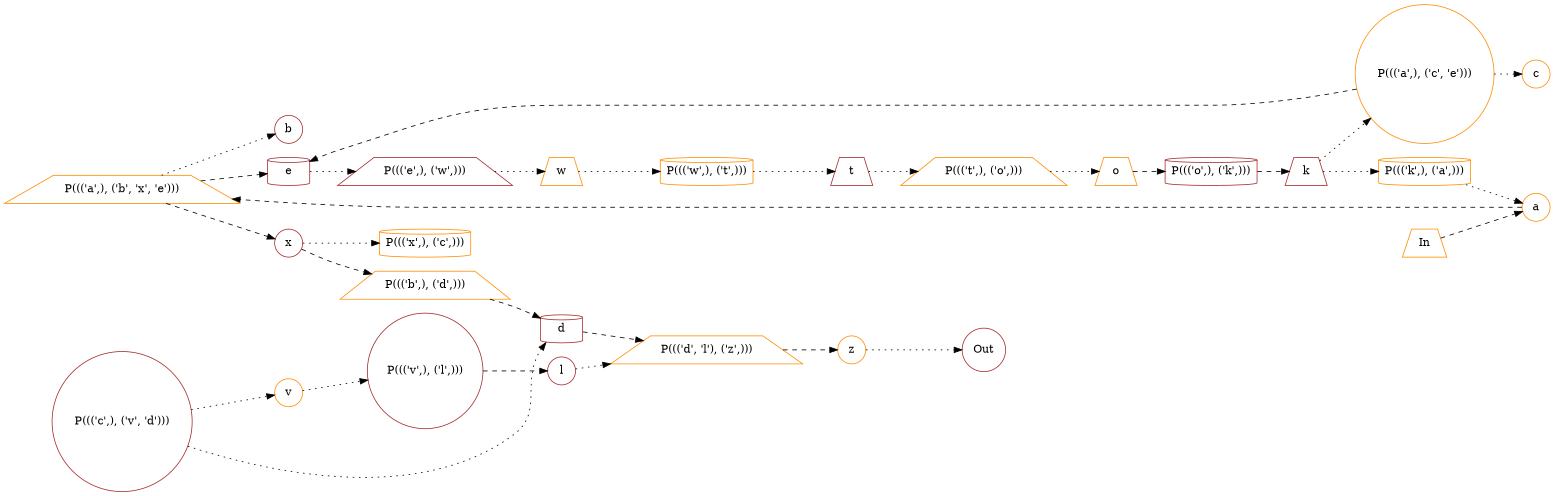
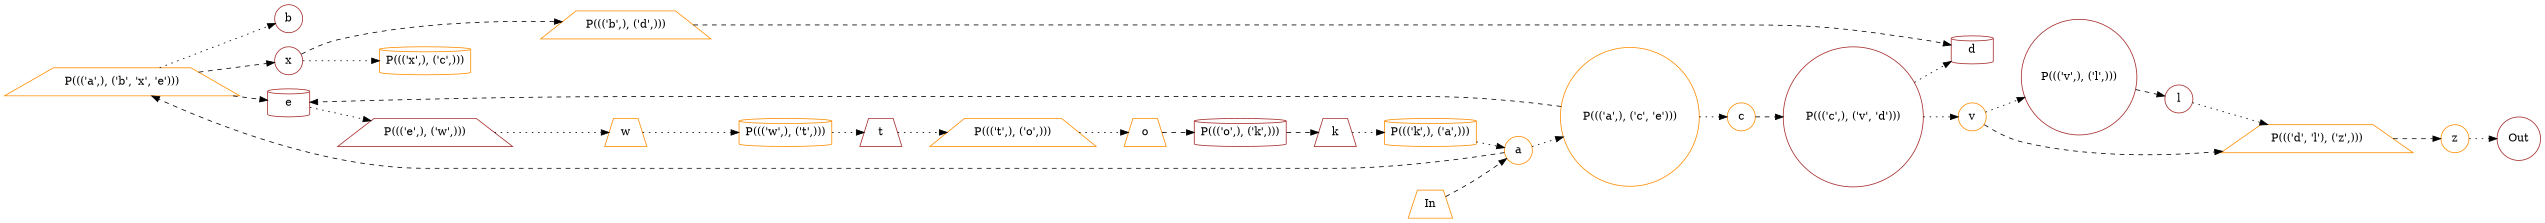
edge "c" -> "P((('c',), ('v', 'd')))": added
edge "k" -> "P((('a',), ('c', 'e')))": now "a" -> "P((('a',), ('c', 'e')))"
edge "d" -> "P((('d', 'l'), ('z',)))": now "v" -> "P((('d', 'l'), ('z',)))"
